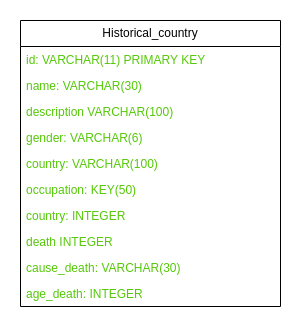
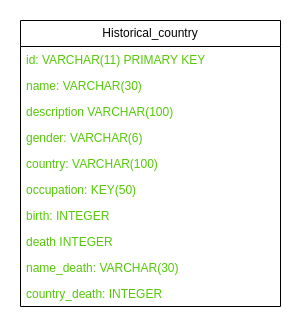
node "country: INTEGER": label "country: INTEGER" -> "birth: INTEGER"
node "cause_death: VARCHAR(30)": label "cause_death: VARCHAR(30)" -> "name_death: VARCHAR(30)"
node "age_death: INTEGER": label "age_death: INTEGER" -> "country_death: INTEGER"
